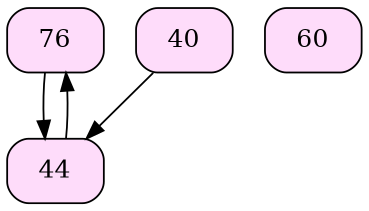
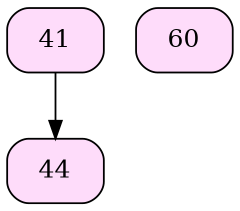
node "76": removed
node "40": label "40" -> "41"
